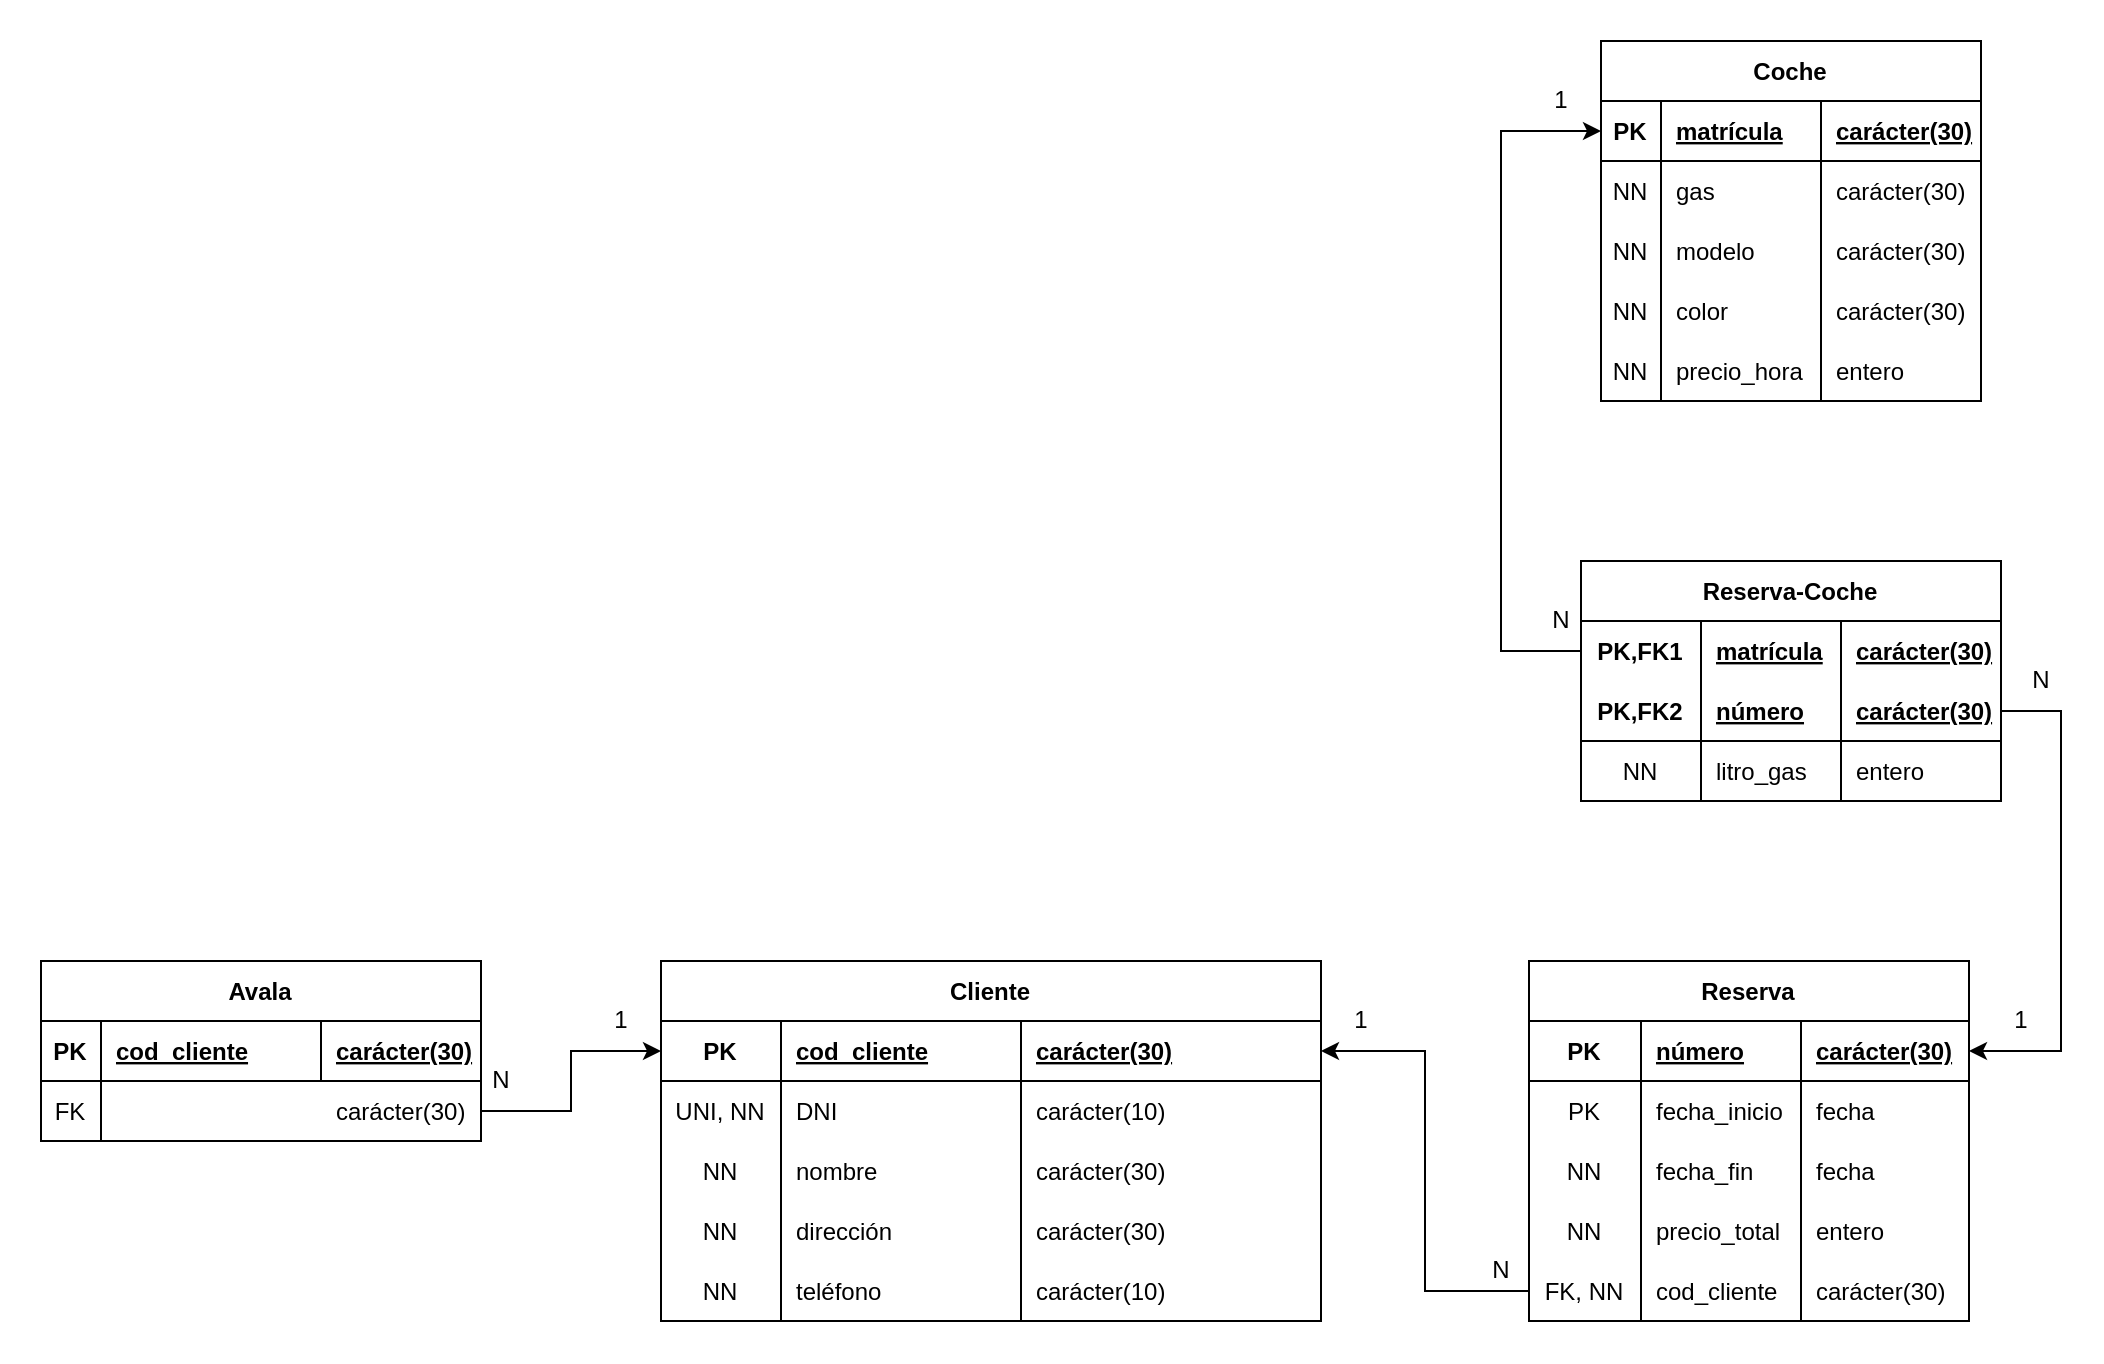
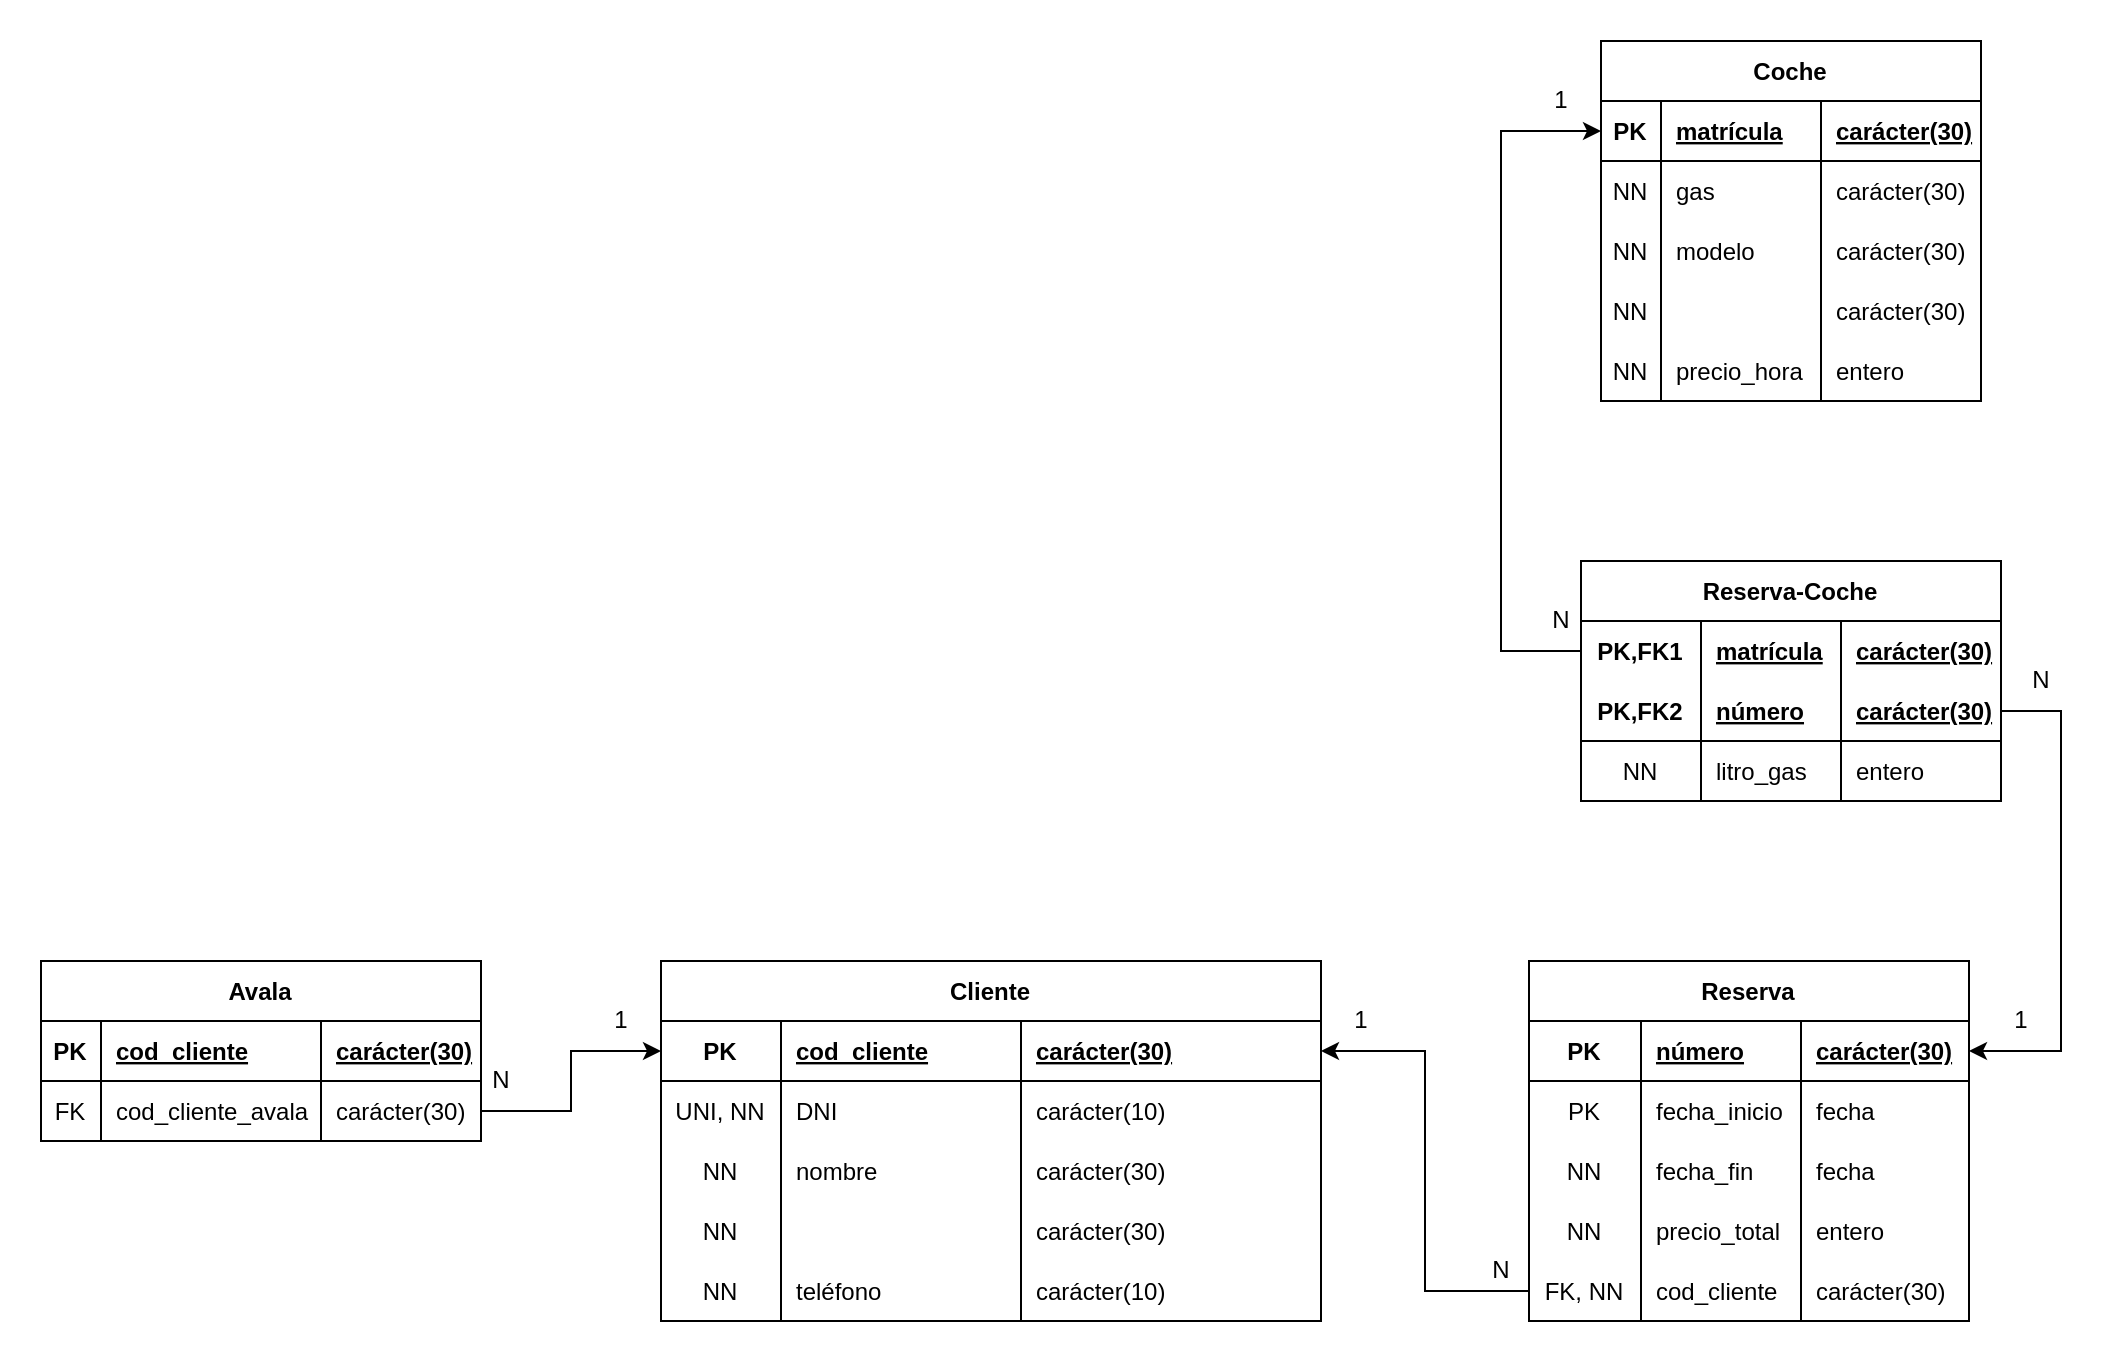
node "color": removed
node "cod_cliente_avala": added
node "dirección": removed
